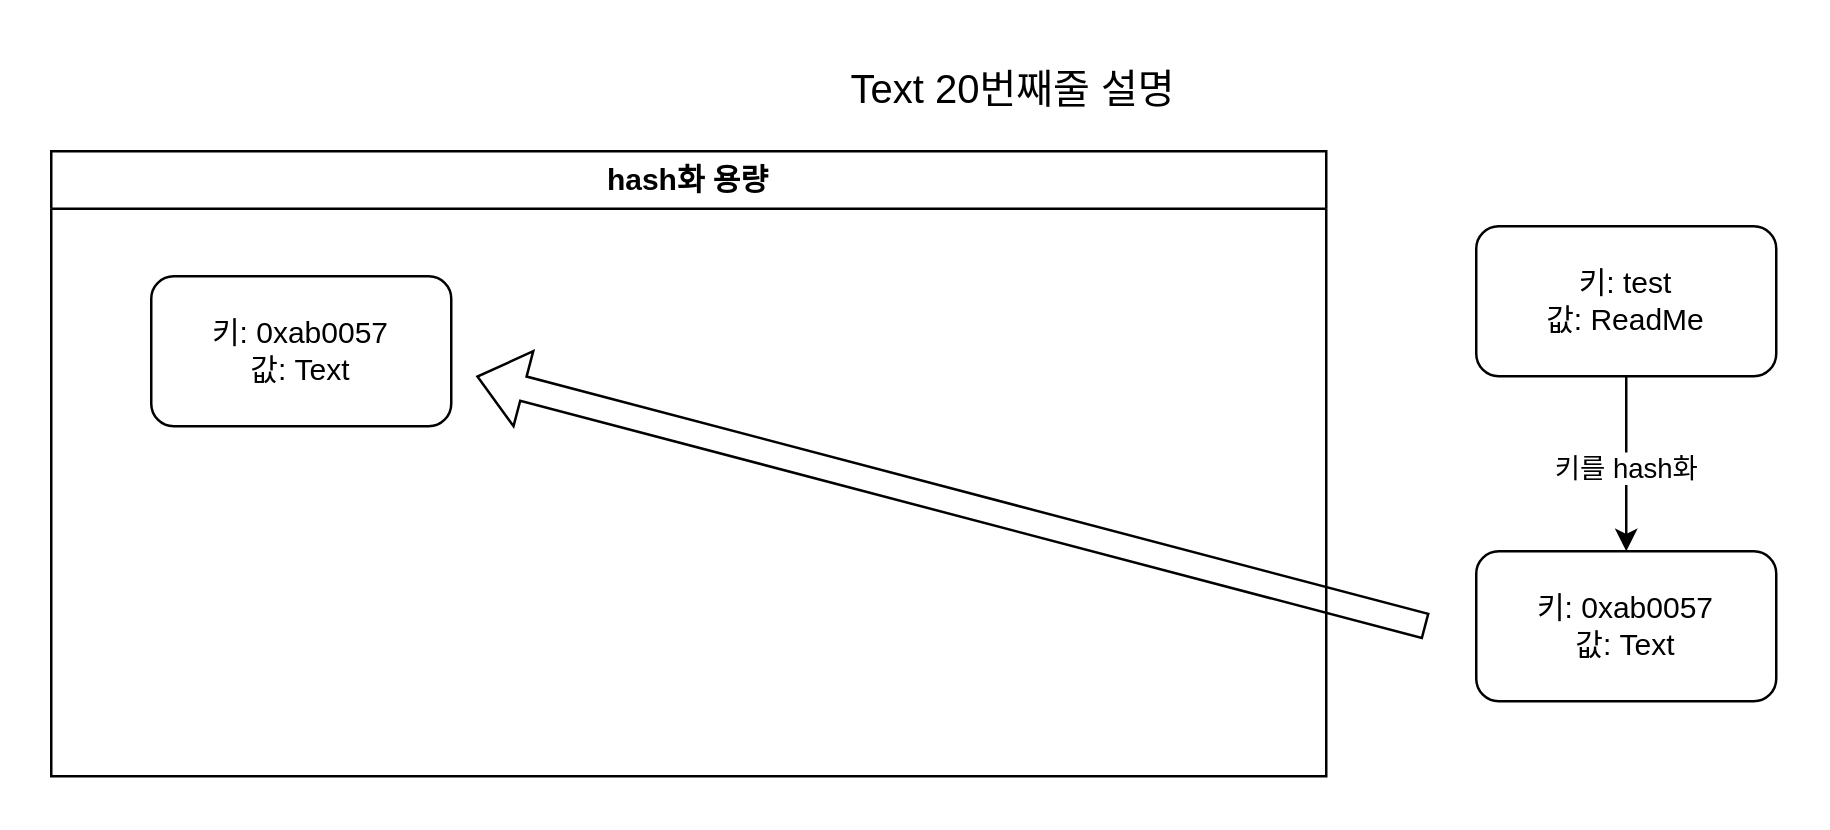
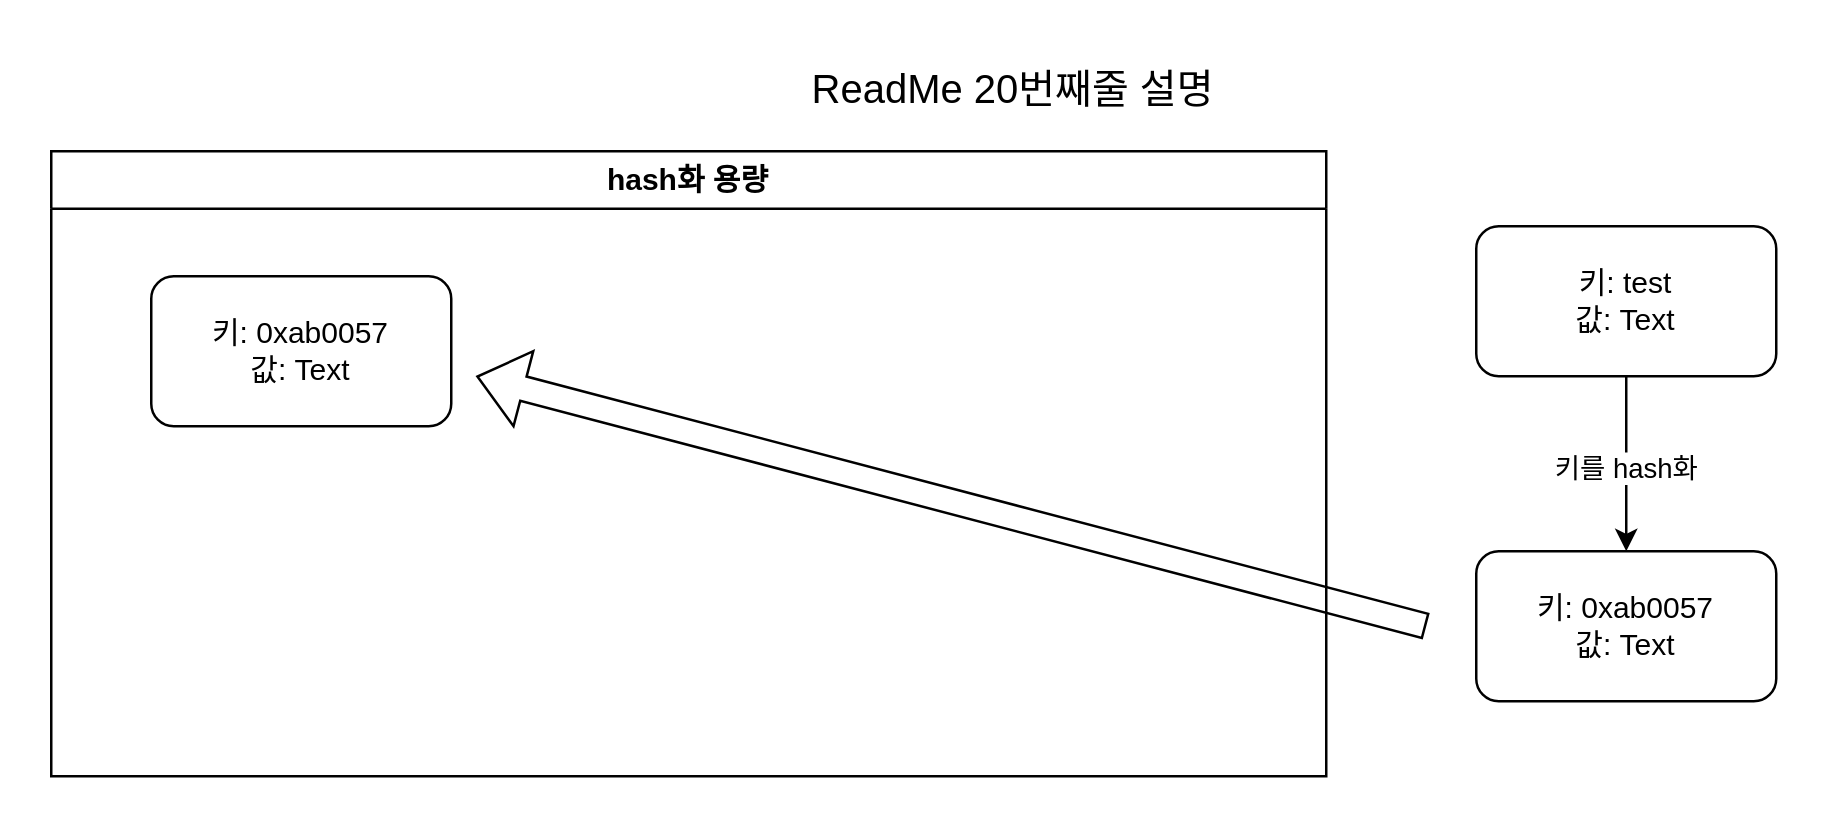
node "Text 20번째줄 설명": label "Text 20번째줄 설명" -> "ReadMe 20번째줄 설명"
node "키: test 값: ReadMe": label "키: test 값: ReadMe" -> "키: test 값: Text"
